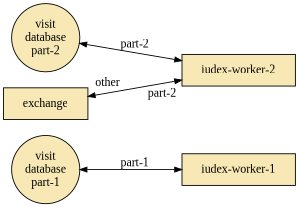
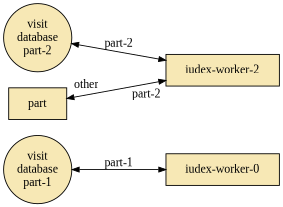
node "exchange": label "exchange" -> "part"
node "iudex-worker-1": label "iudex-worker-1" -> "iudex-worker-0"
